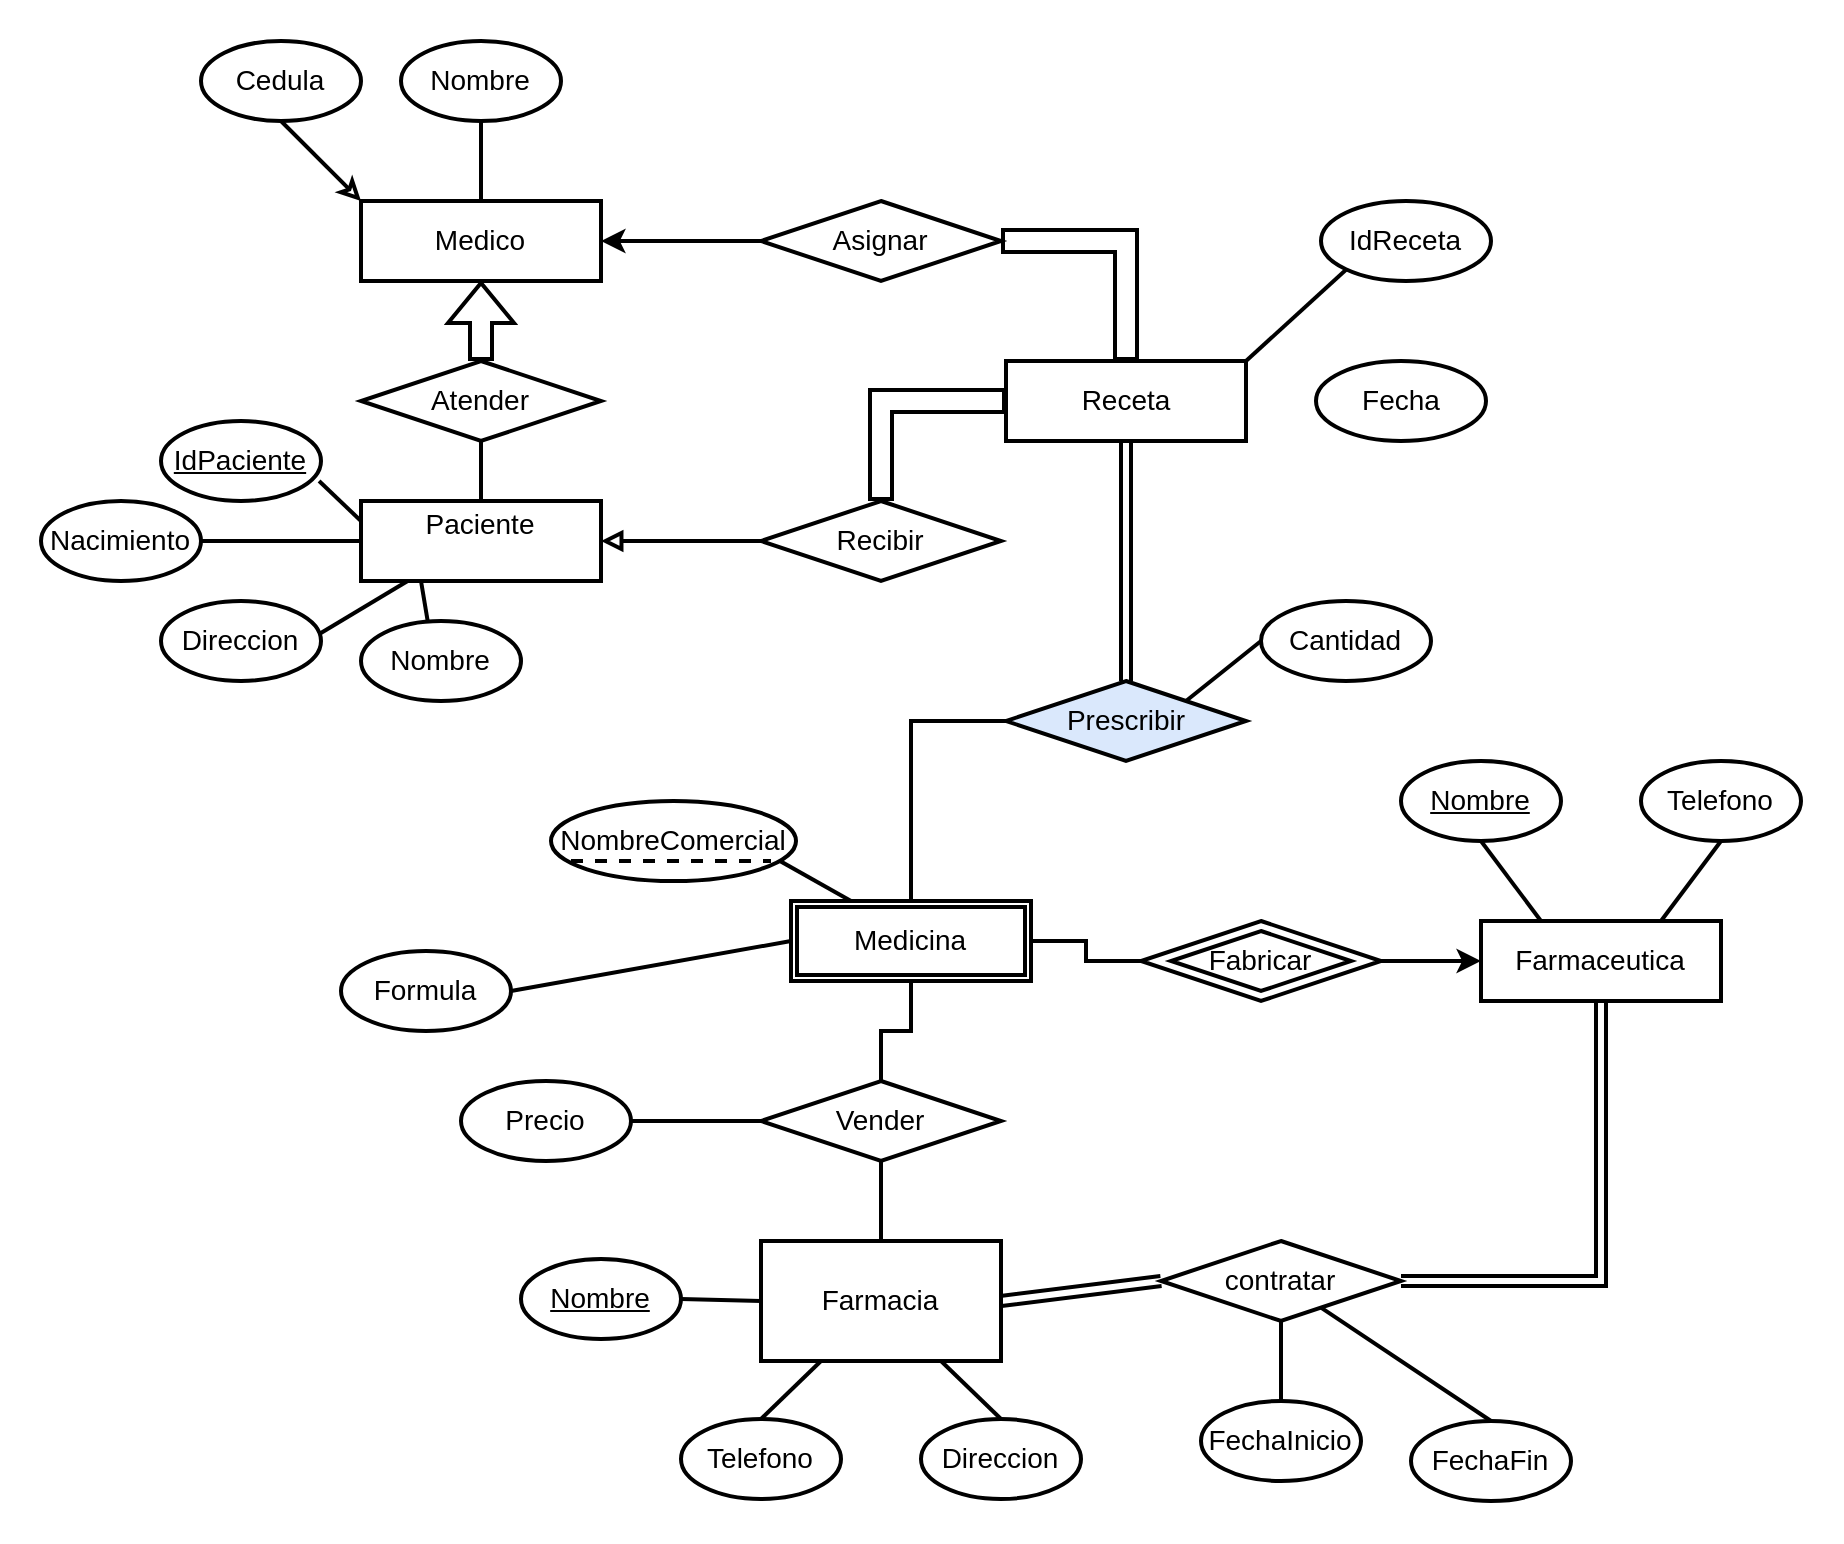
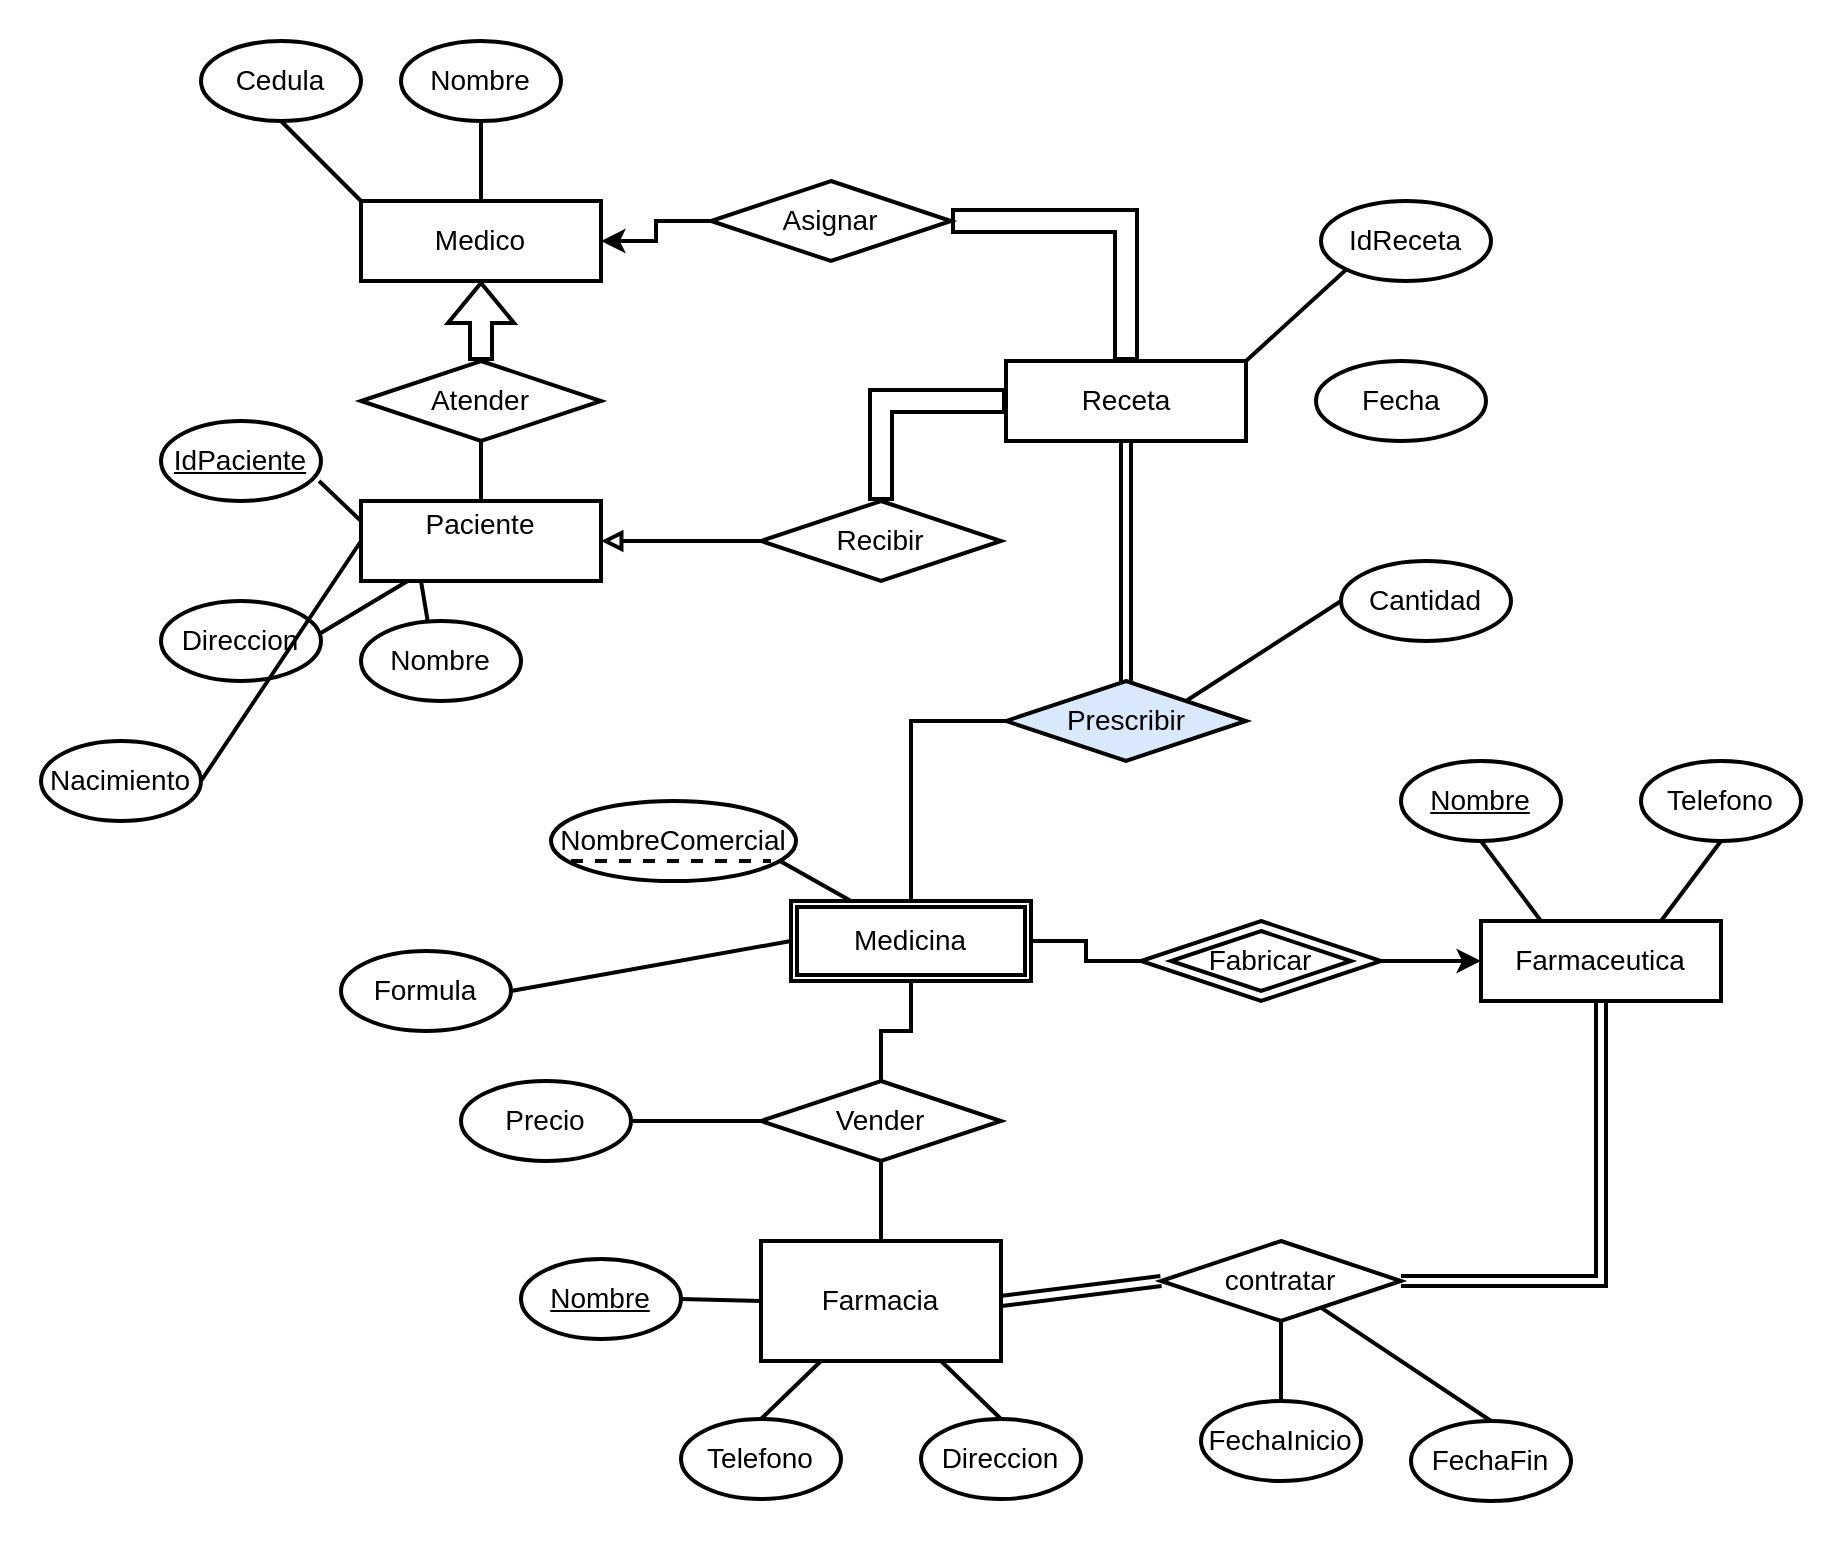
edge "Cedula" -> "Medico": arrowhead classic -> none
node "Asignar": moved (881, 241) -> (831, 221)
node "Nacimiento": moved (121, 541) -> (121, 781)
node "Cantidad": moved (1346, 641) -> (1426, 601)
